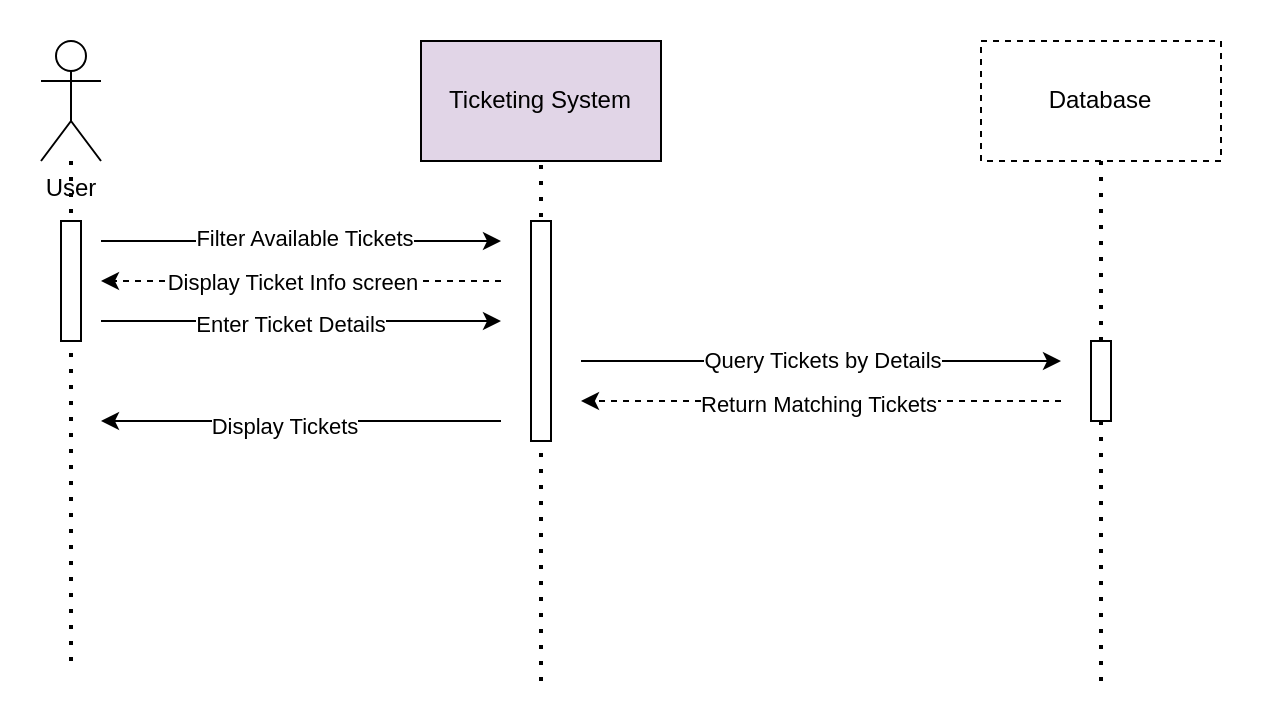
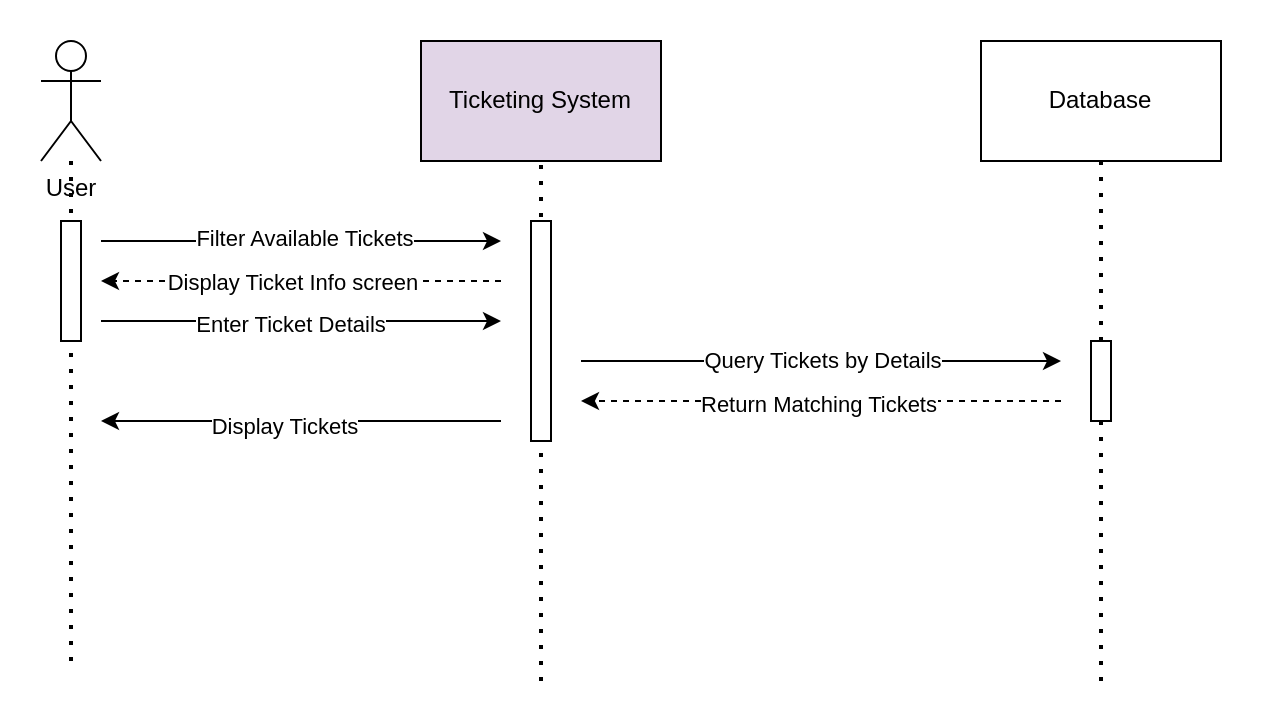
node "Database": style dashed -> solid
